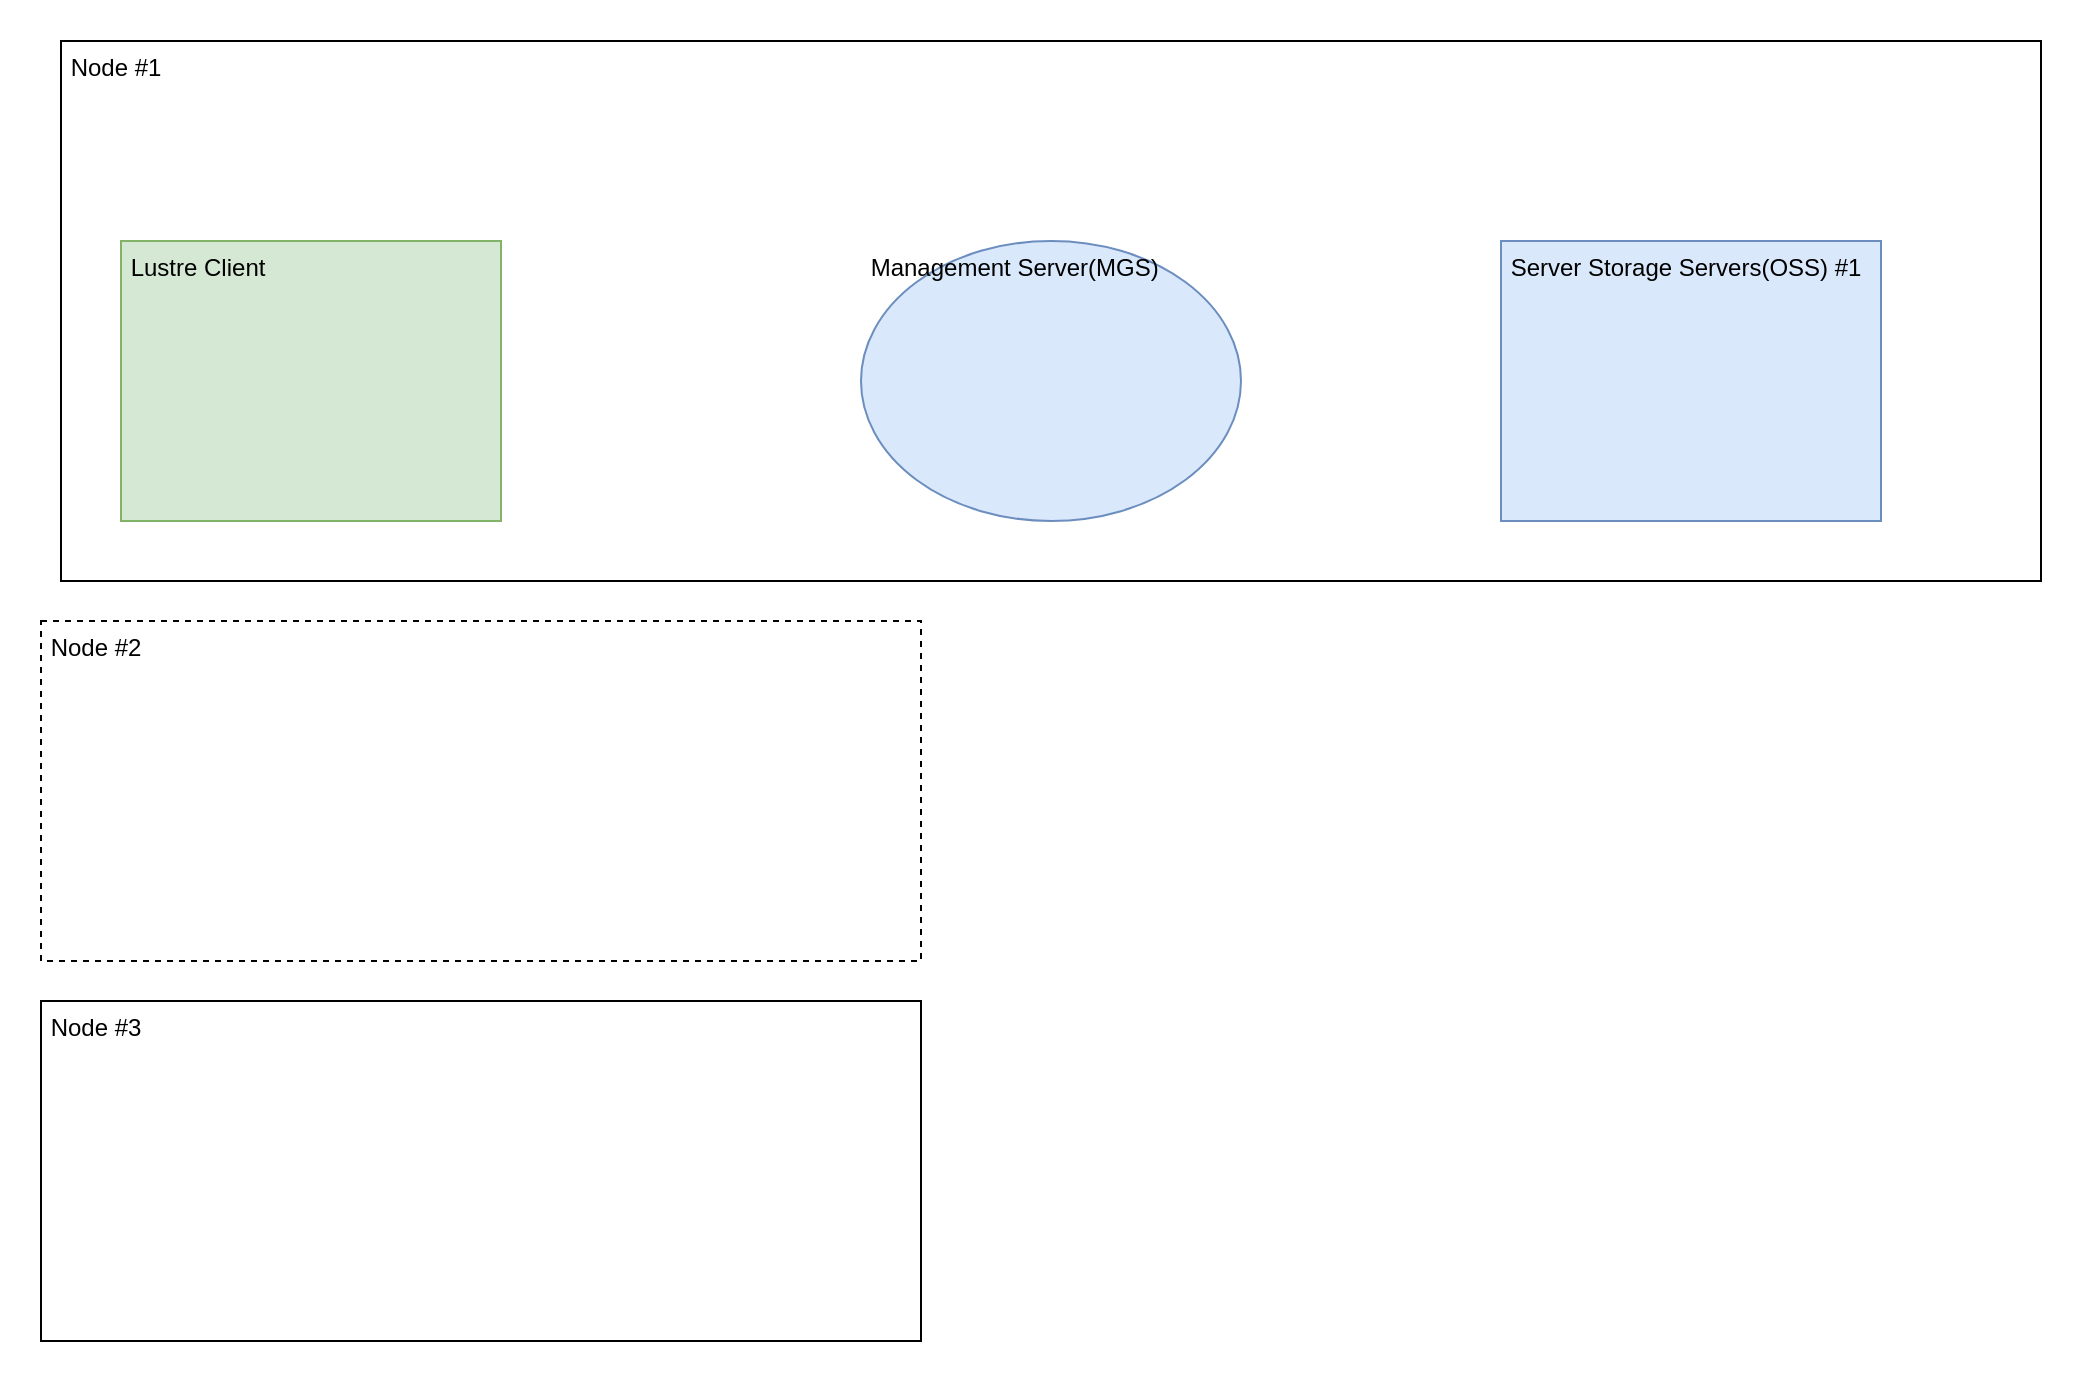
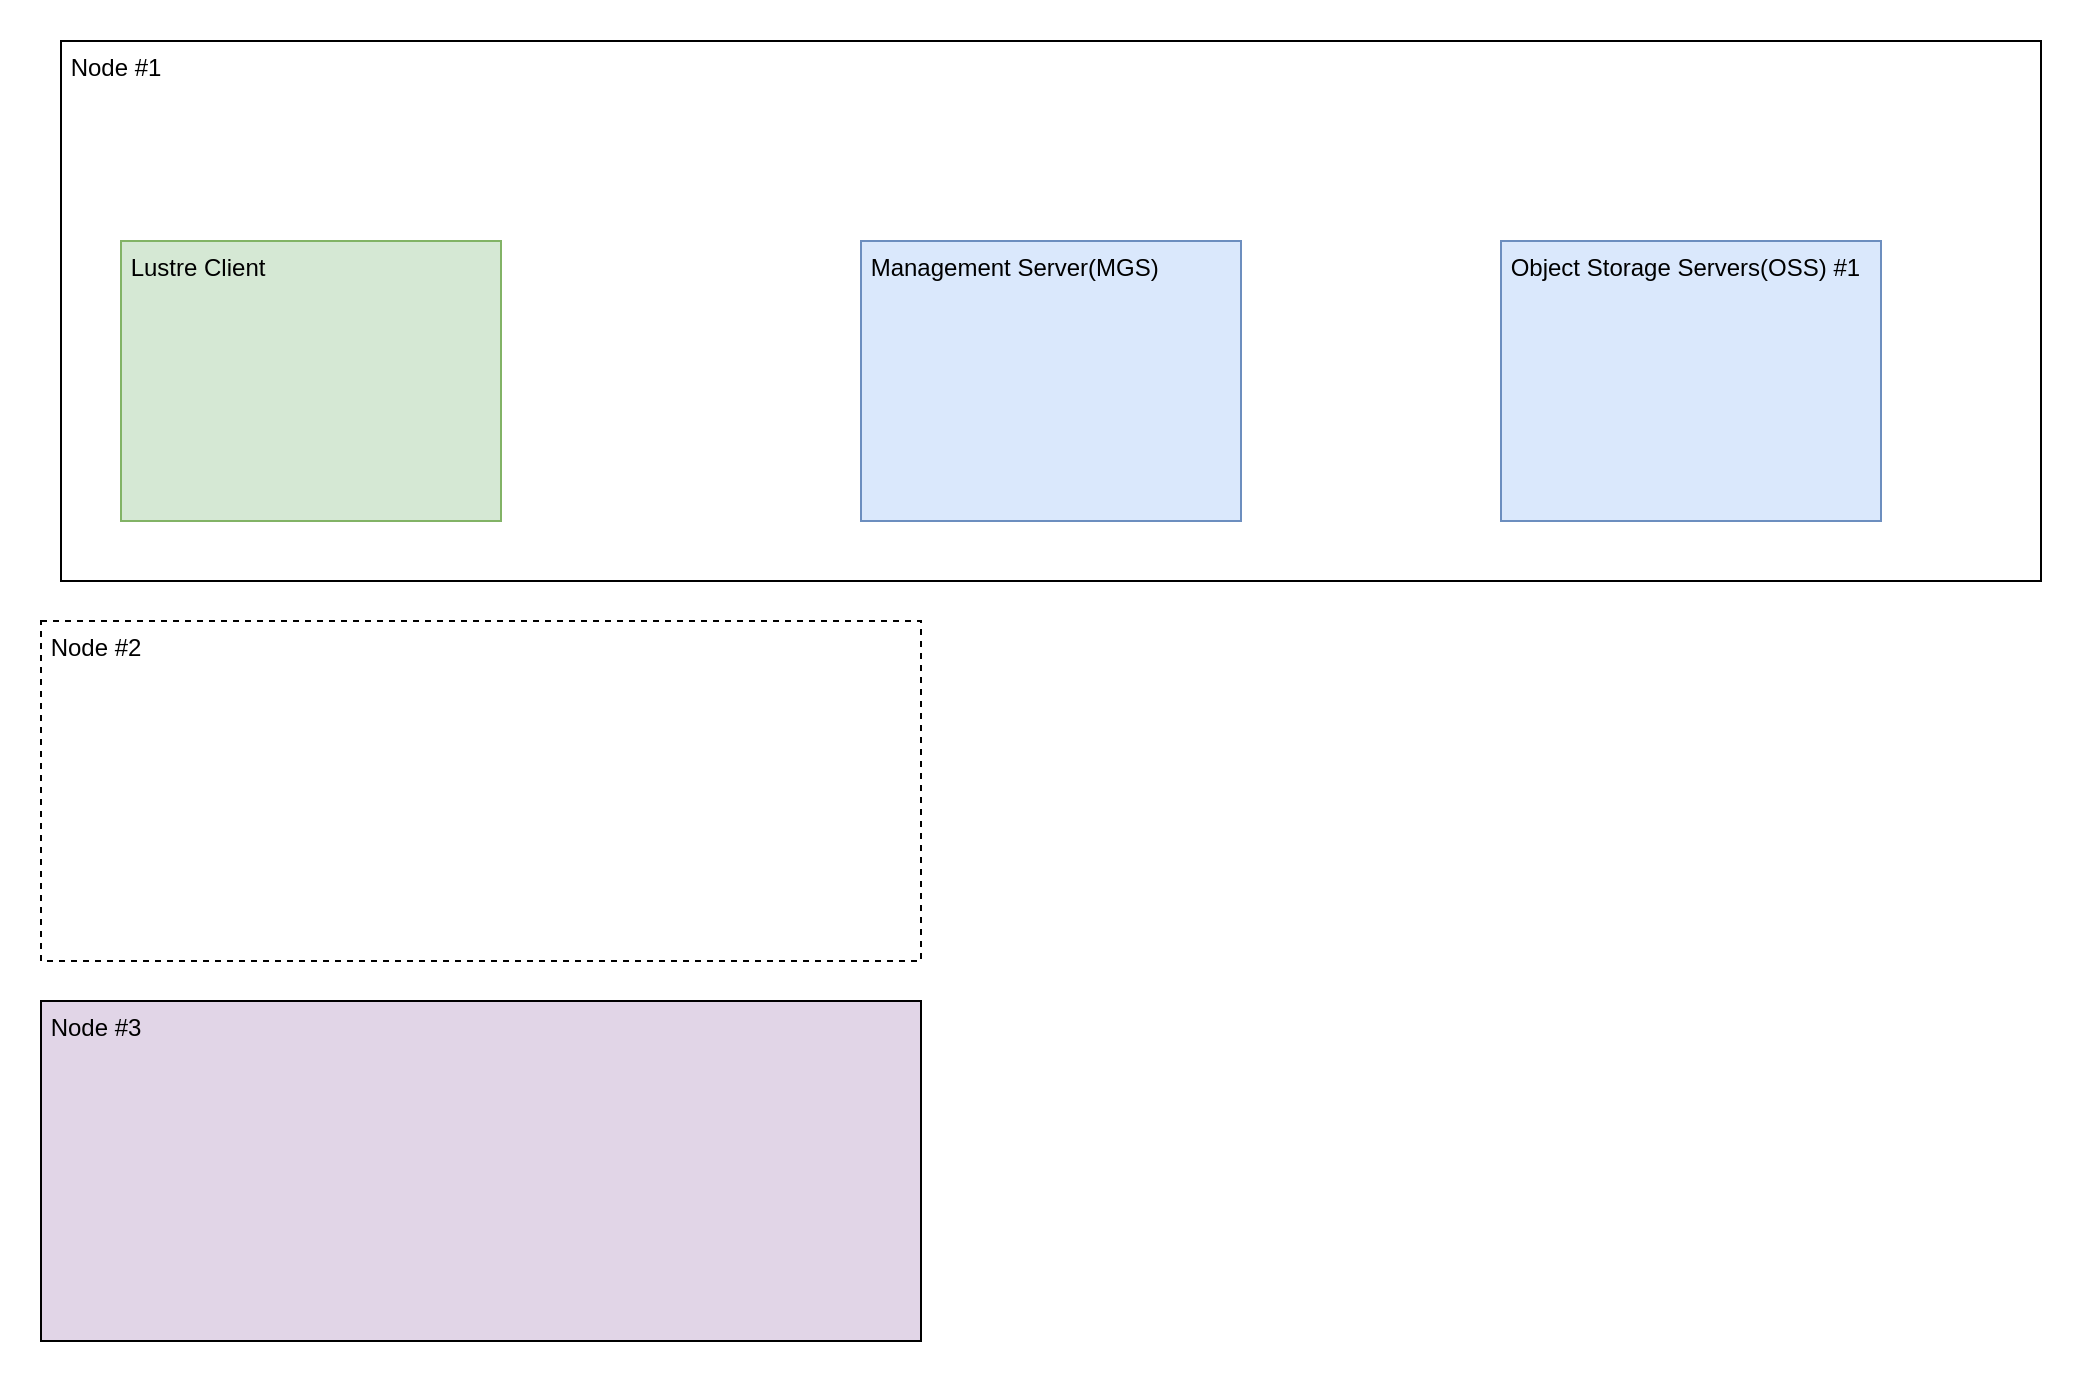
node "Server Storage Servers(OSS) #1": label "Server Storage Servers(OSS) #1" -> "Object Storage Servers(OSS) #1"
node "Management Server(MGS)": shape ellipse -> rectangle
node "Node #3": fillcolor #ffffff -> #e1d5e7
